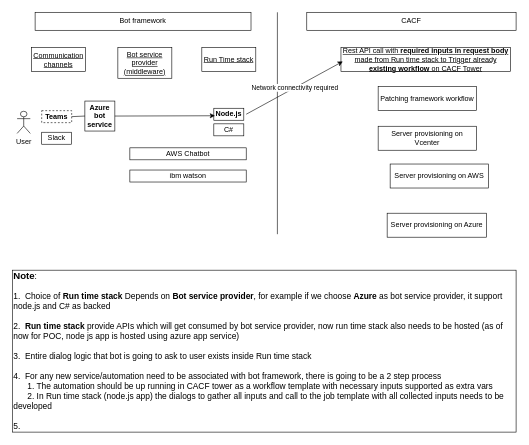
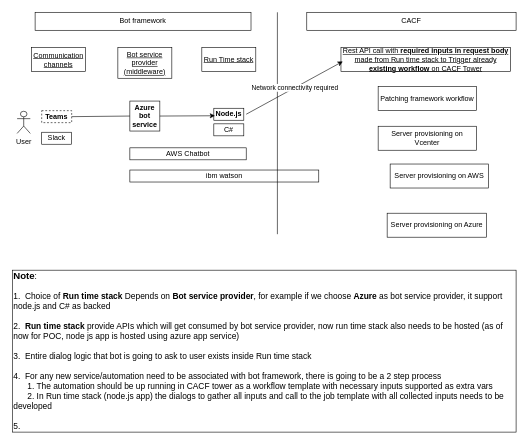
node "Azure bot service": moved (100, 116) -> (145, 116)
node "ibm watson": size 116x12 -> 189x12
